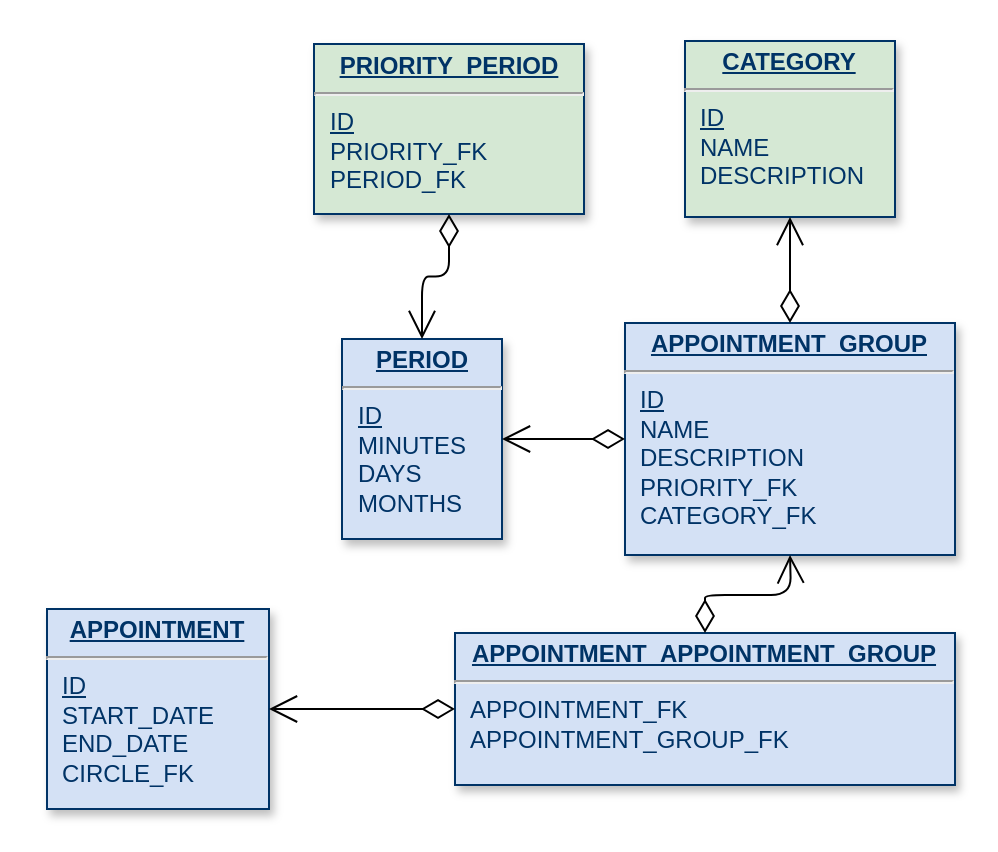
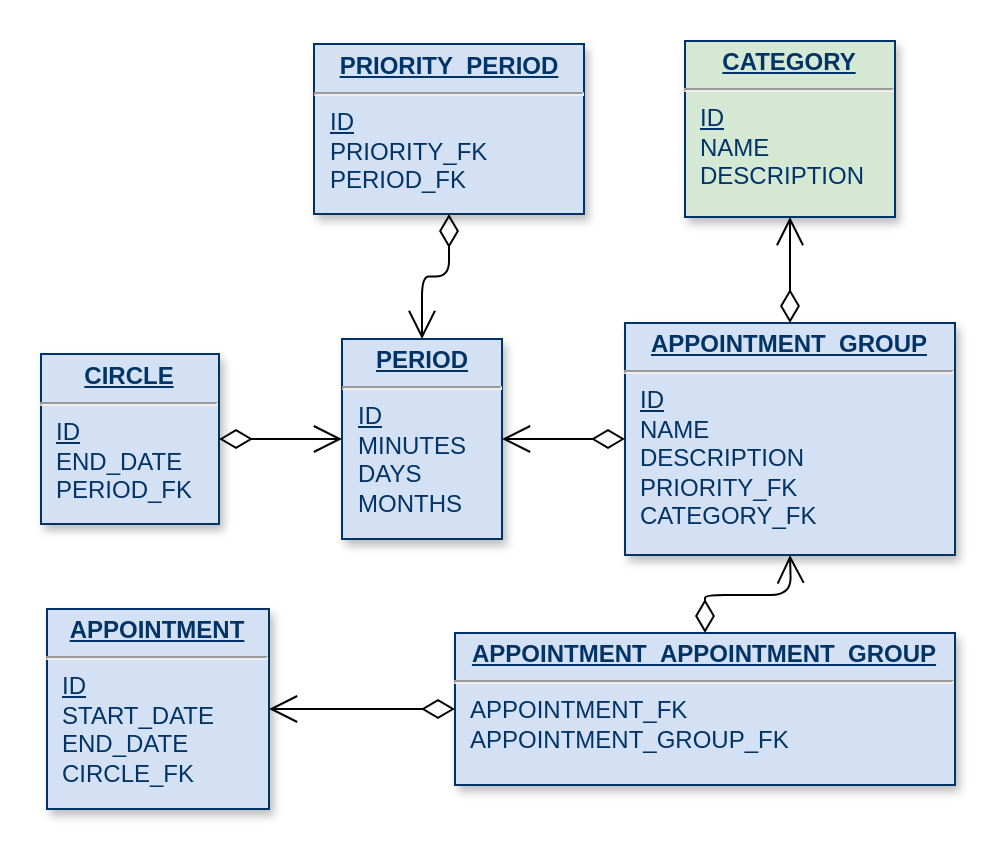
node "PRIORITY_PERIOD ID PRIORITY_FK PERIOD_FK": fillcolor #d5e8d4 -> #d4e1f5
node "CIRCLE ID END_DATE PERIOD_FK": added
edge "CIRCLE ID END_DATE PERIOD_FK" -- "PERIOD ID MINUTES DAYS MONTHS": added
